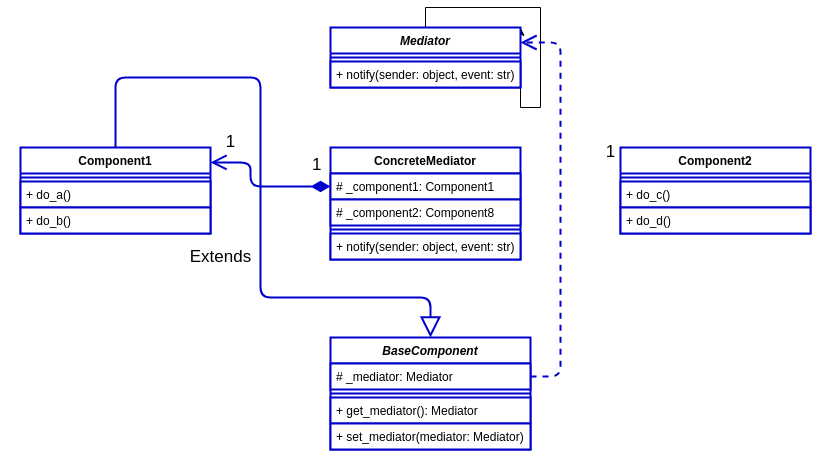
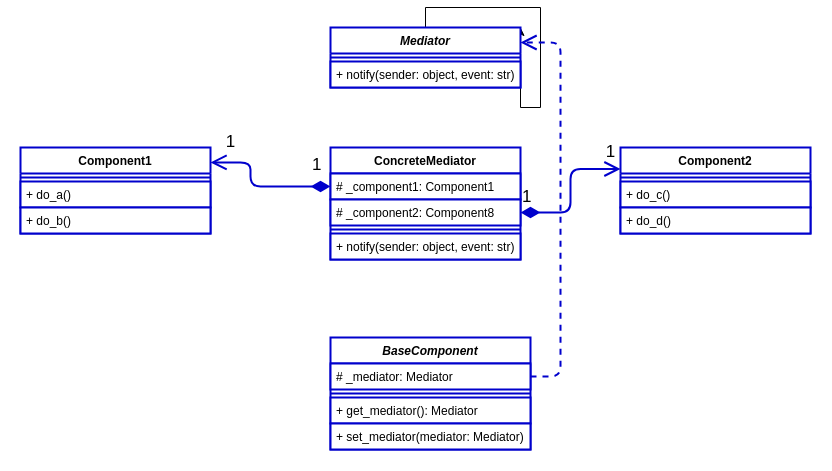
edge "Component1" -> "BaseComponent": removed, label "Extends"
edge "Component2" -- "# _component2: Component8": added, label "1"
